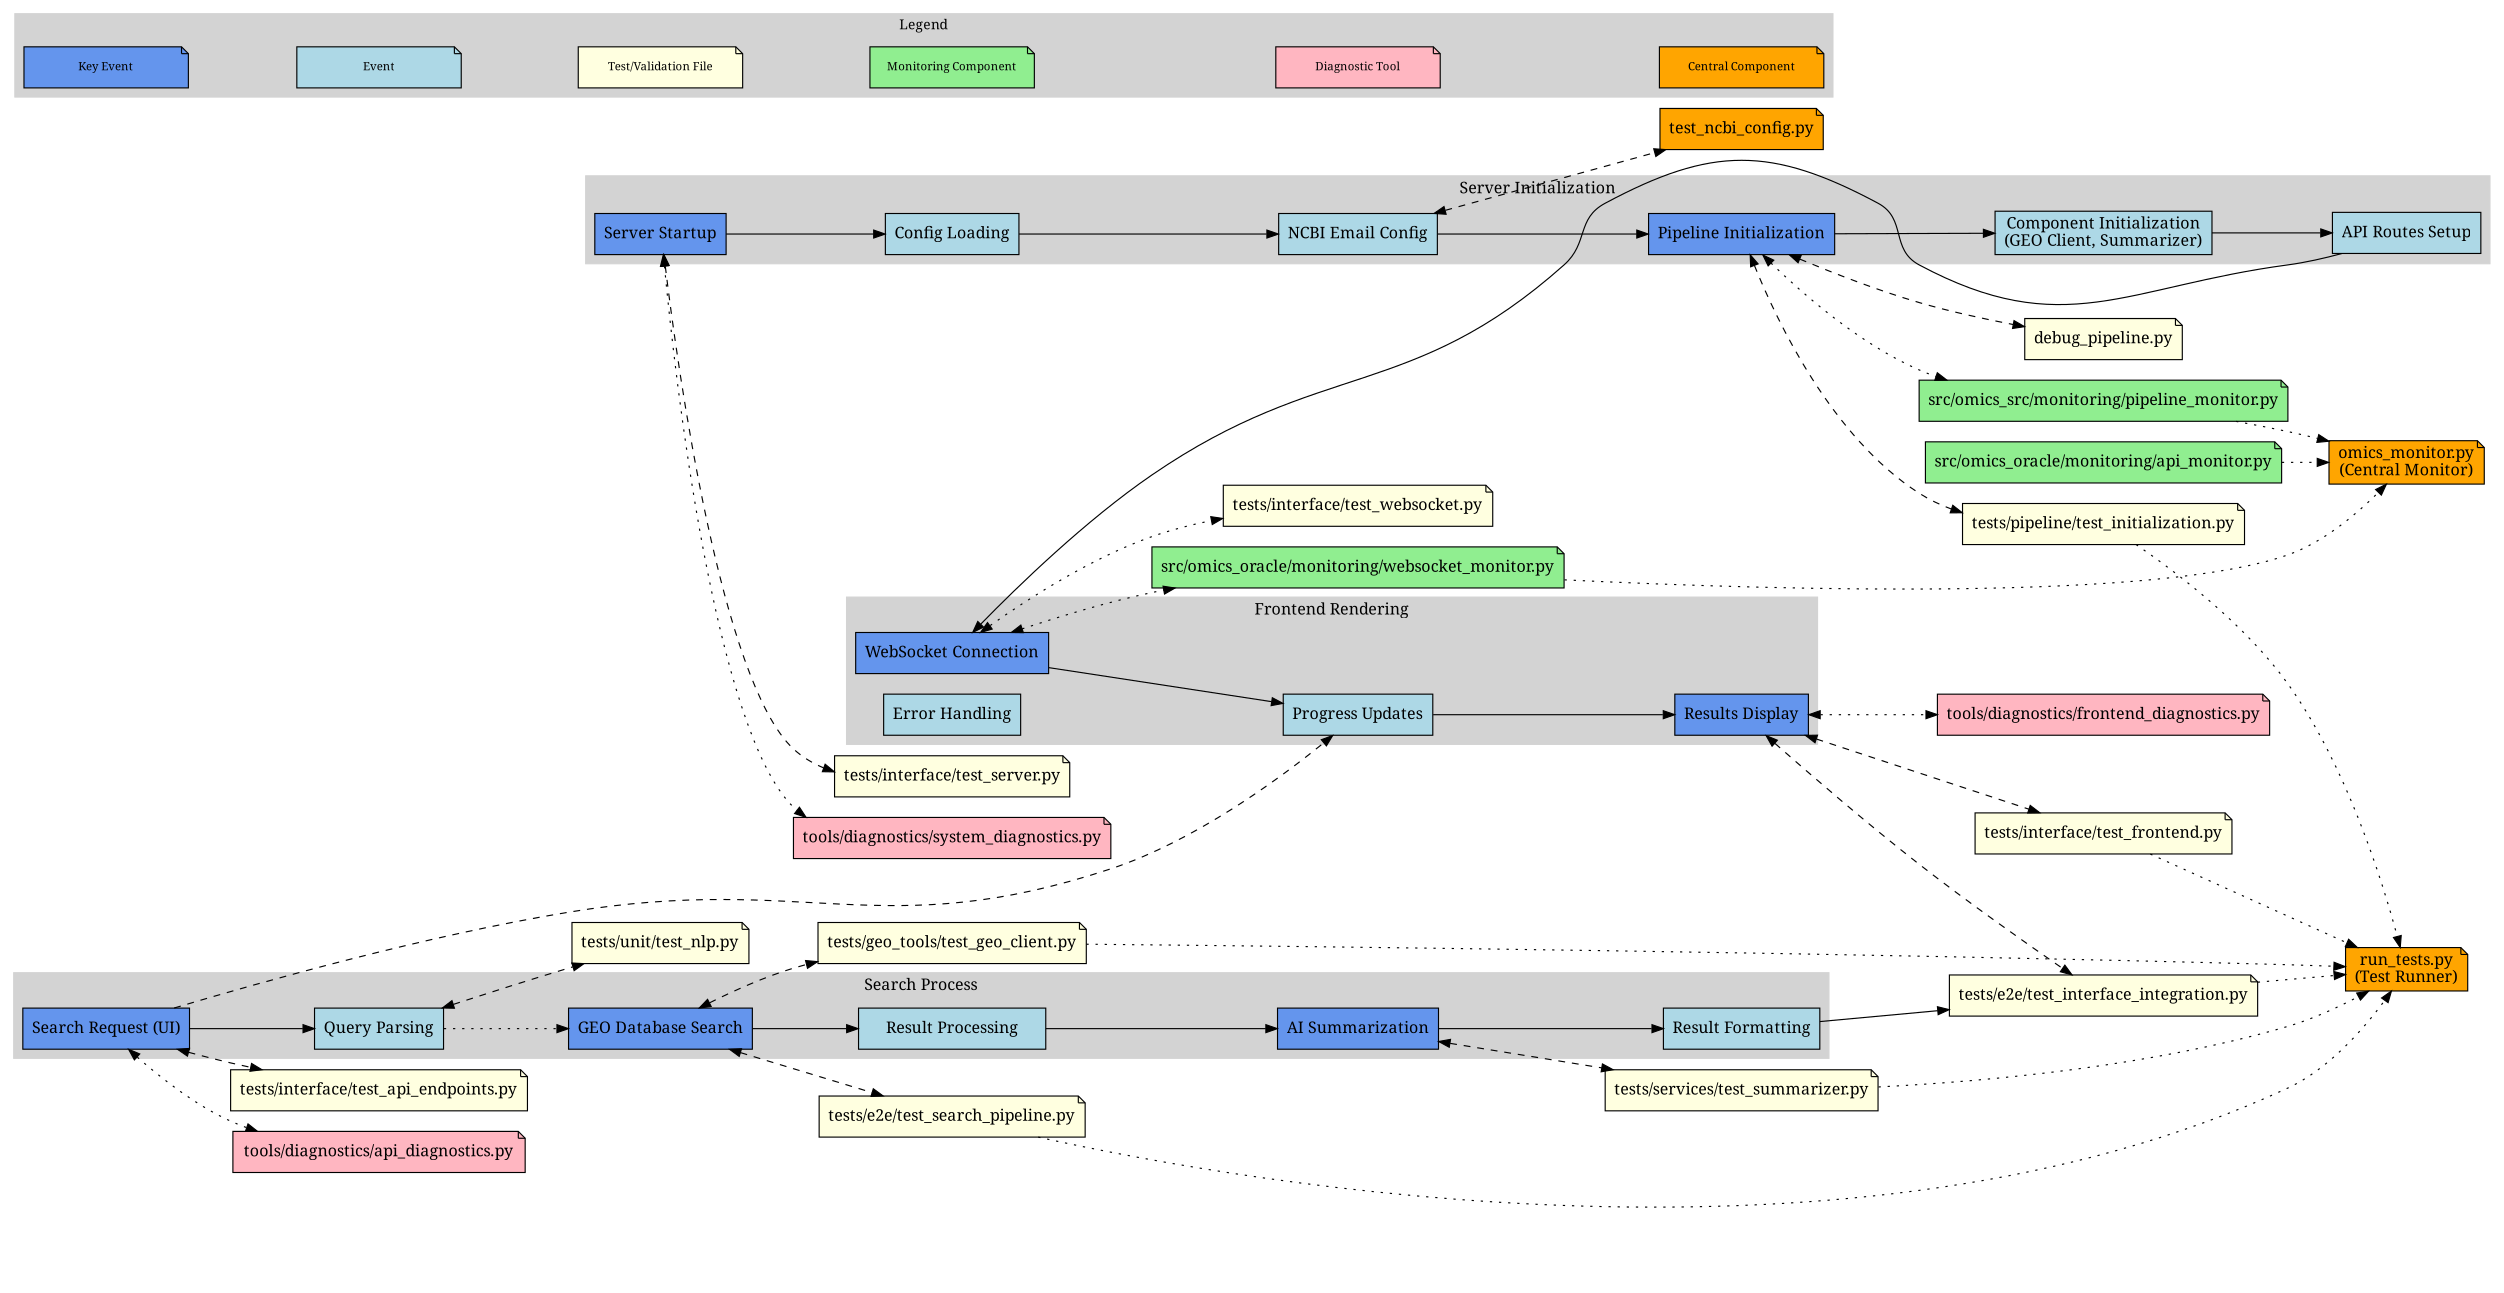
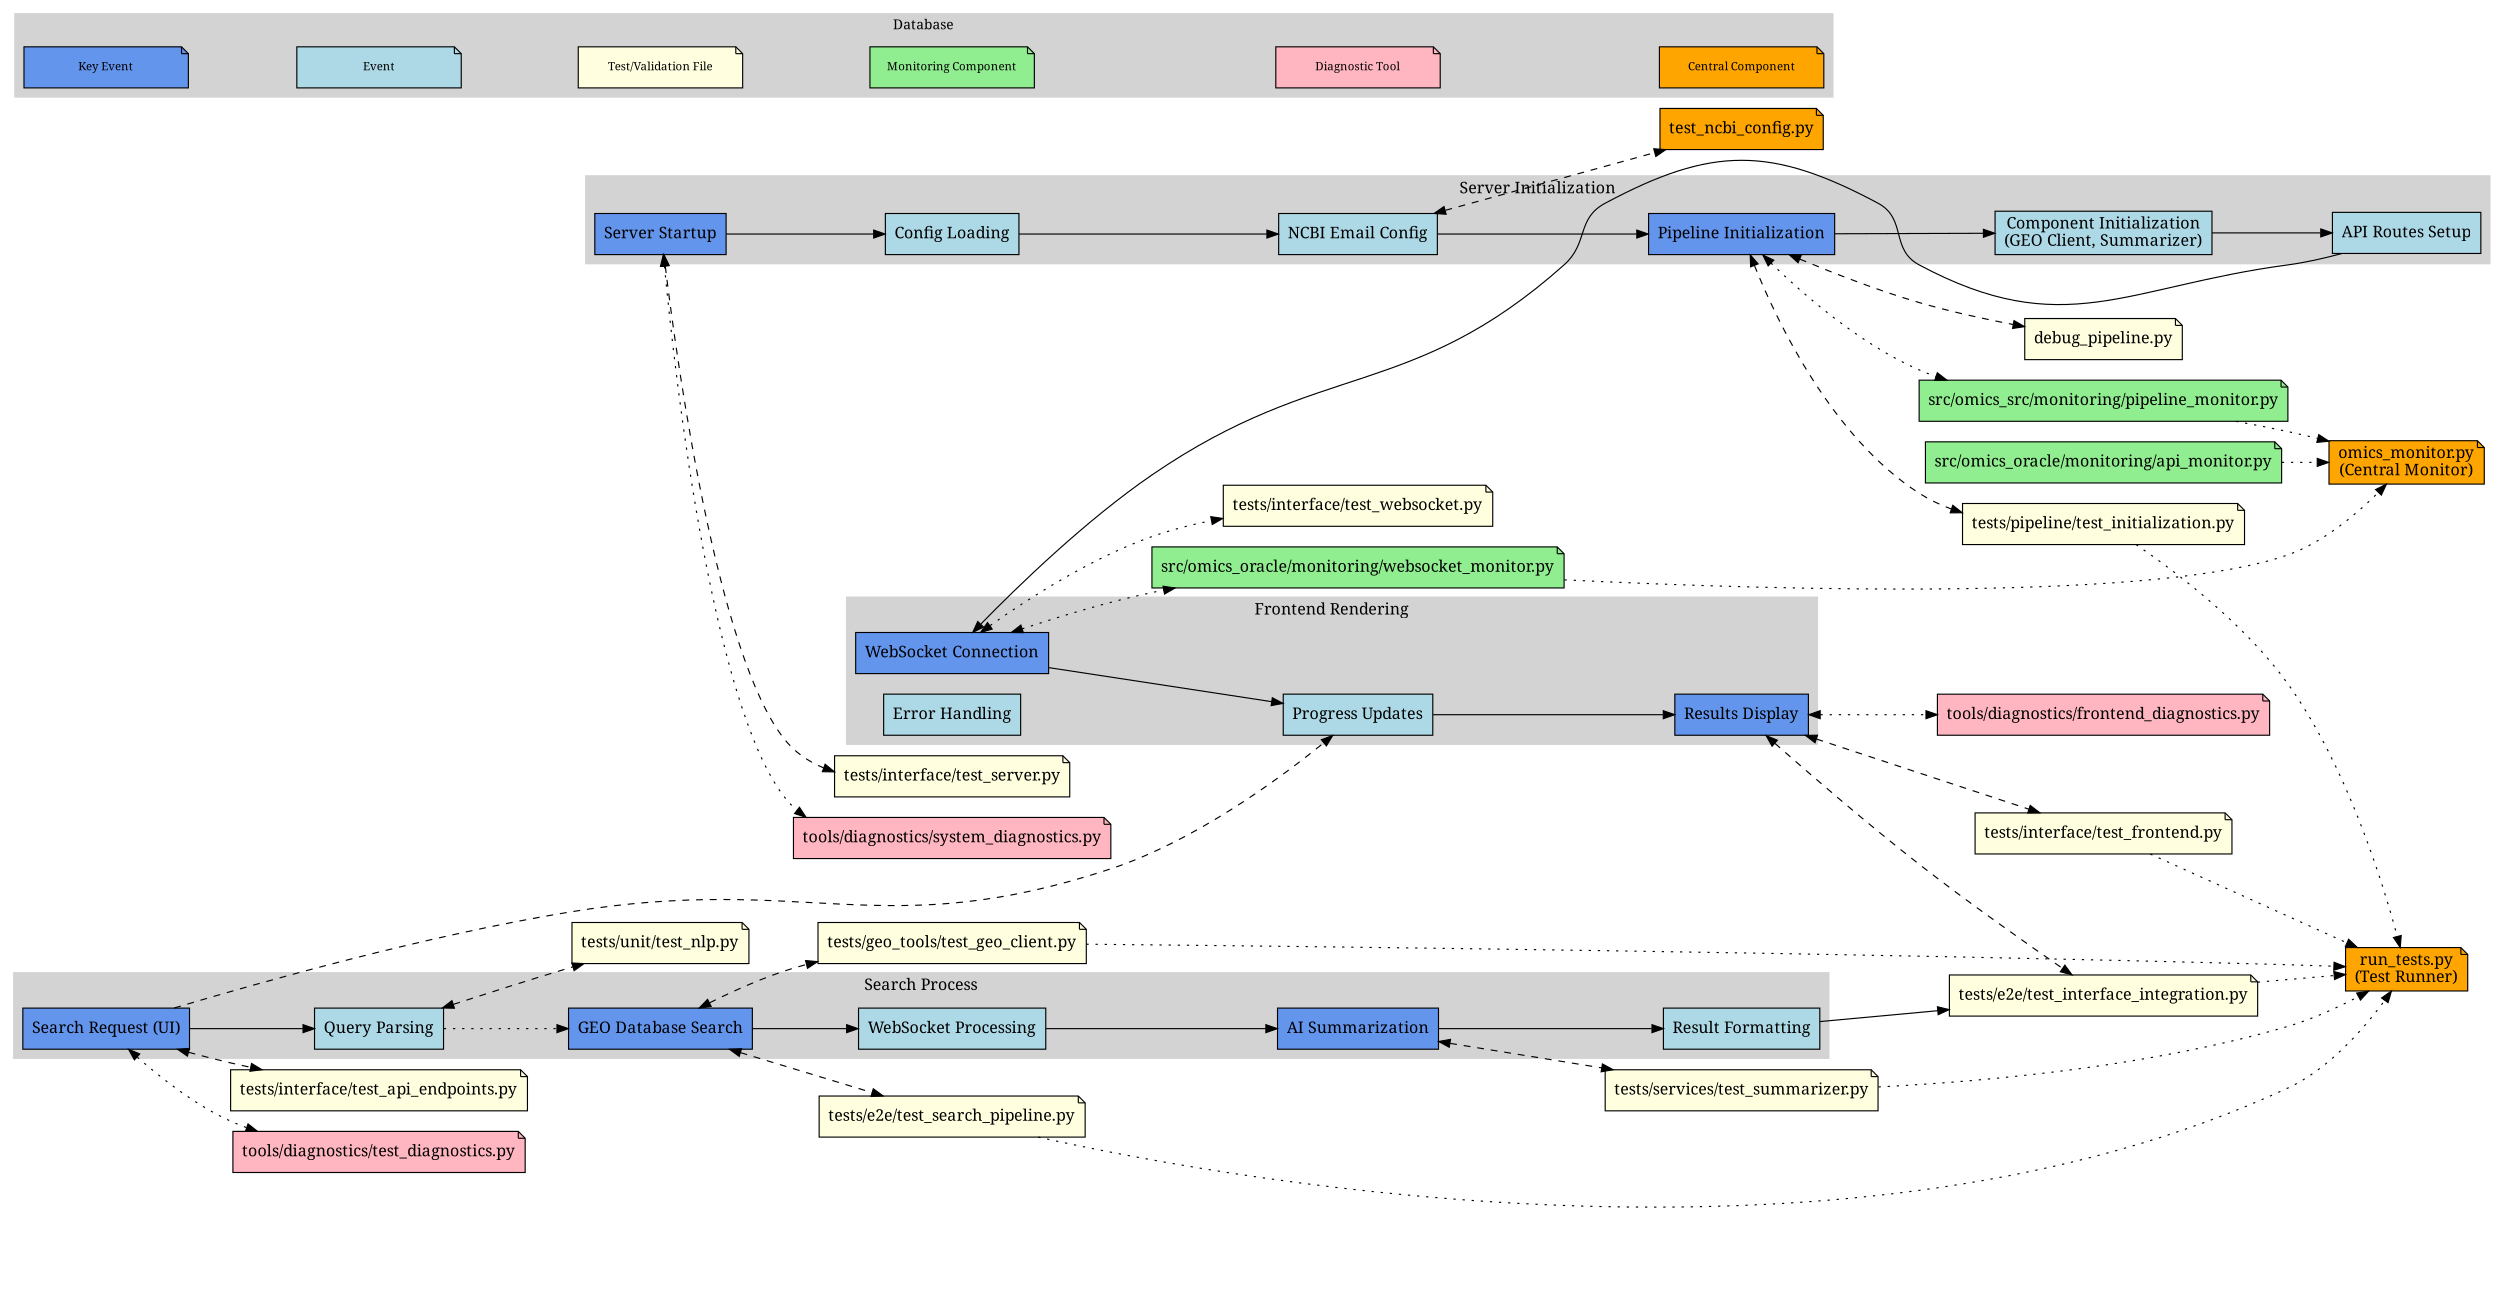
cluster "Legend": label "Legend" -> "Database"
node "Result Processing": label "Result Processing" -> "WebSocket Processing"
node "tools/diagnostics/api_diagnostics.py": label "tools/diagnostics/api_diagnostics.py" -> "tools/diagnostics/test_diagnostics.py"
